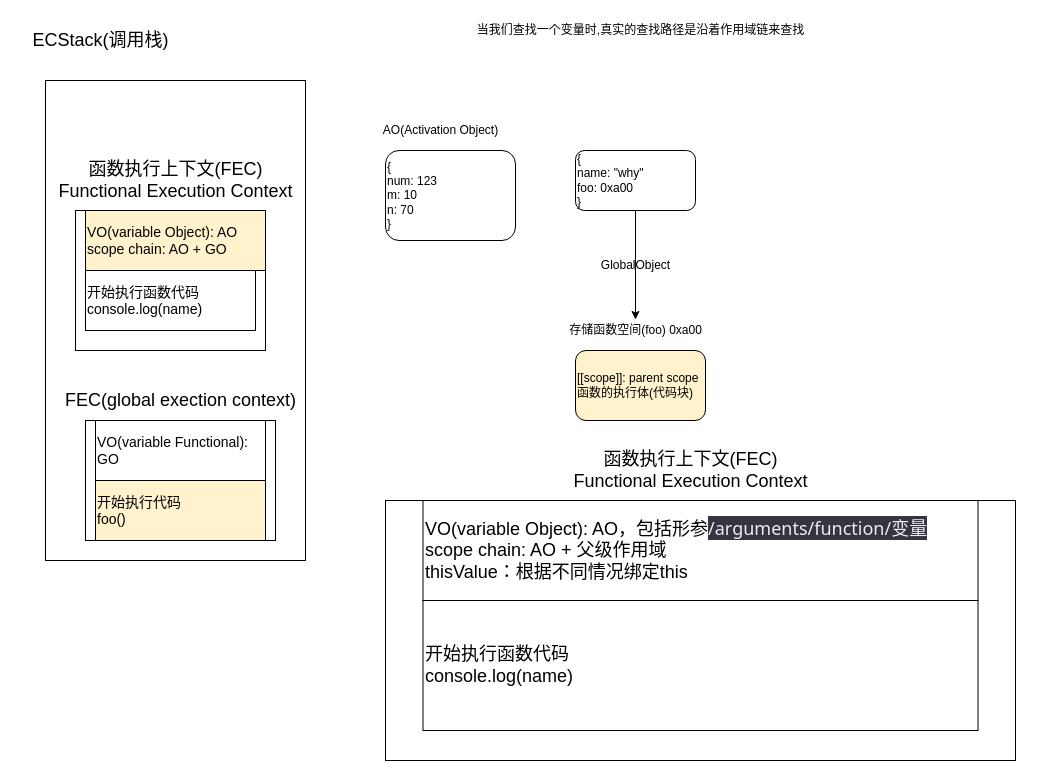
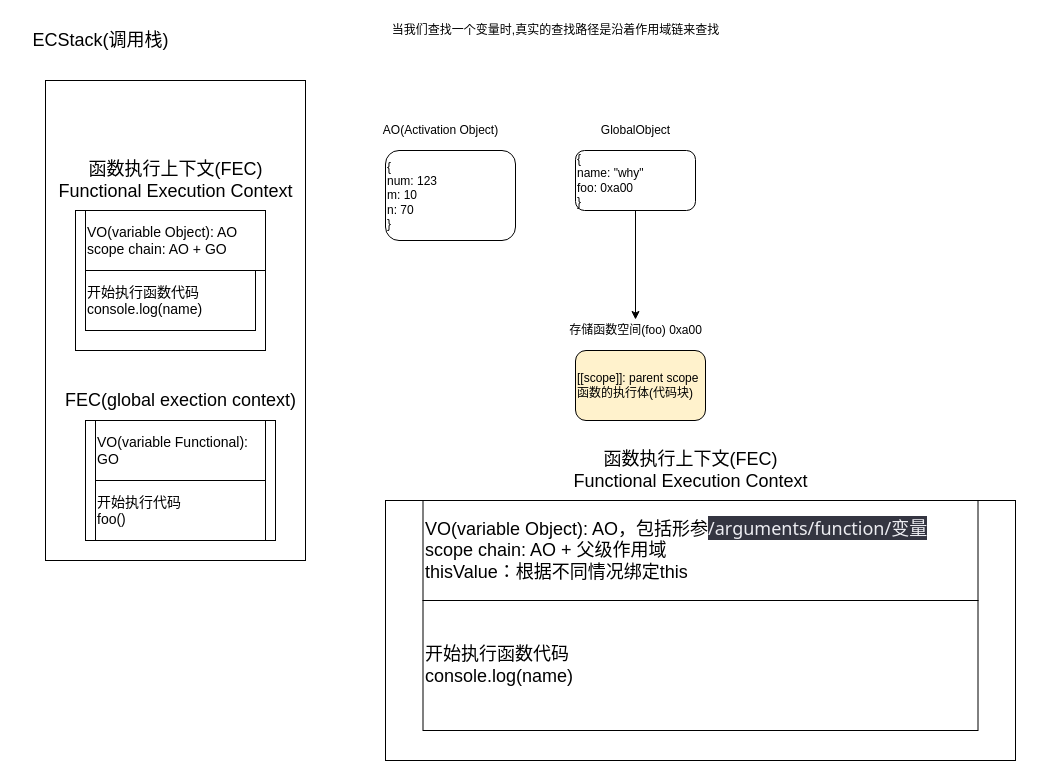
node "当我们查找一个变量时,真实的查找路径是沿着作用域链来查找": moved (641, 31) -> (556, 31)
node "VO(variable Object): AO scope chain: AO + GO": fillcolor #fff2cc -> #ffffff
node "GlobalObject": moved (636, 266) -> (636, 131)
node "开始执行代码 foo()": fillcolor #fff2cc -> #ffffff
